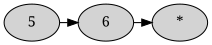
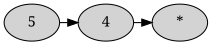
node "6": label "6" -> "4"
